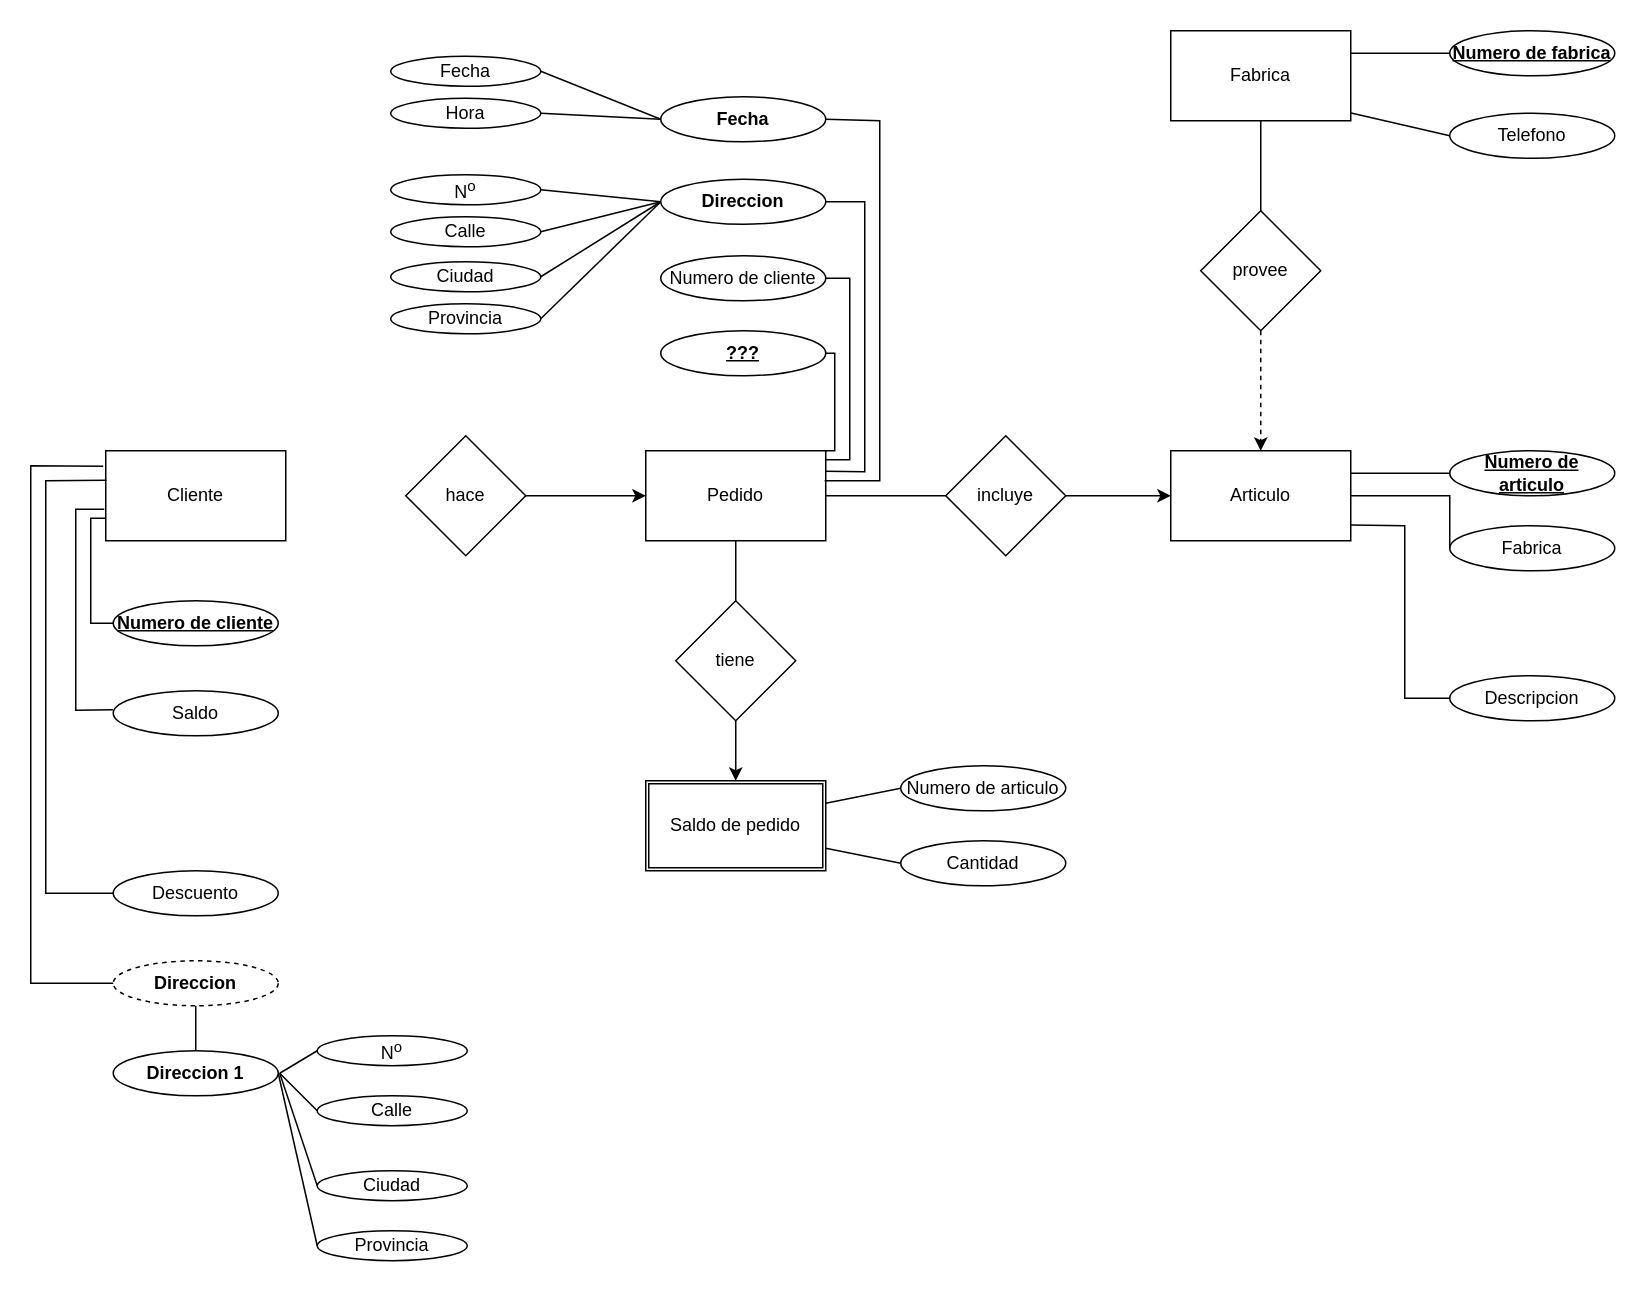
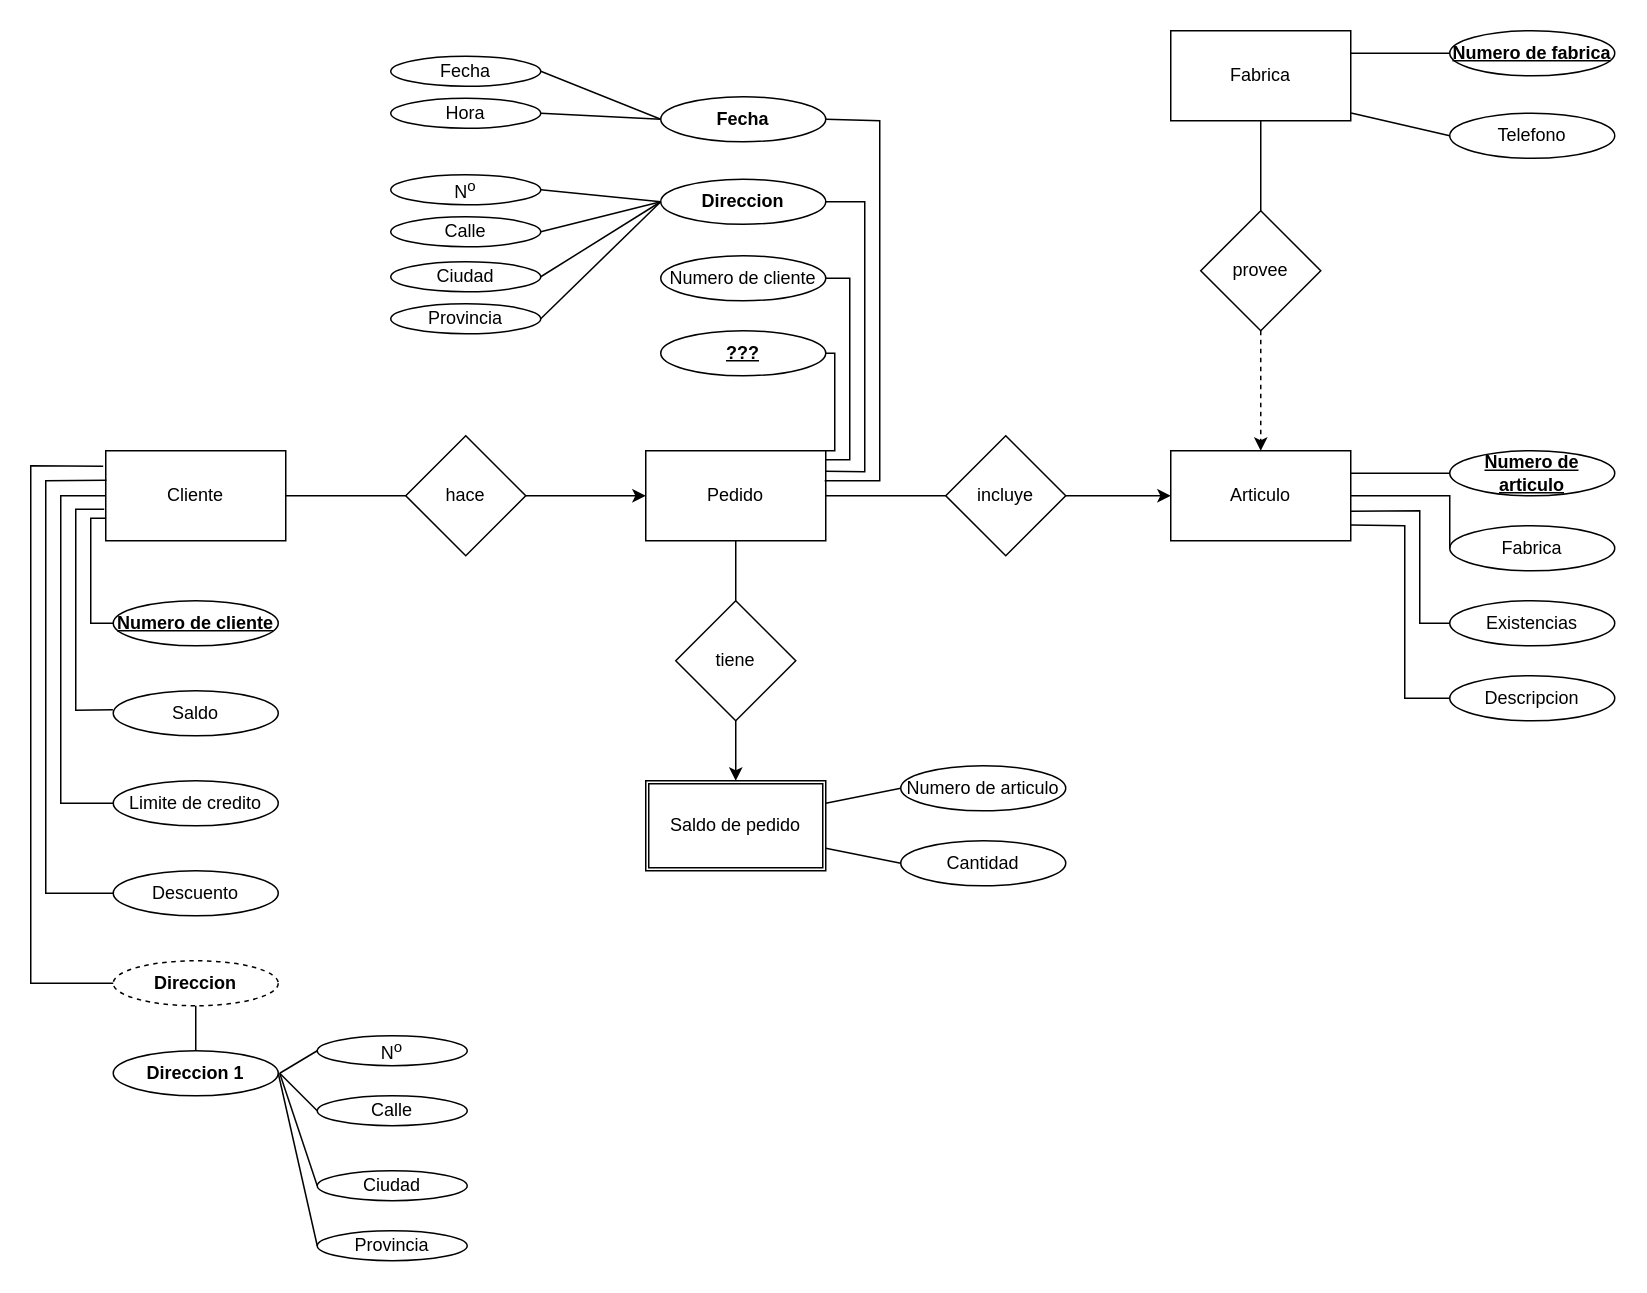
edge "Cliente" -- "hace": added
edge "Articulo" -- "Existencias": added
node "Existencias": added
edge "Cliente" -- "Limite de credito": added
node "Limite de credito": added
